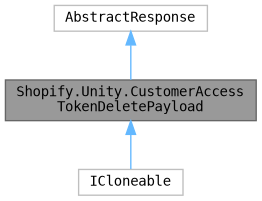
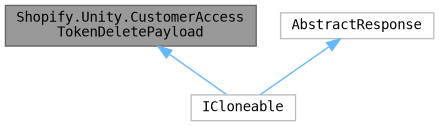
edge "Shopify.Unity.CustomerAccess TokenDeletePayload" -> "AbstractResponse": now "ICloneable" -> "AbstractResponse"
